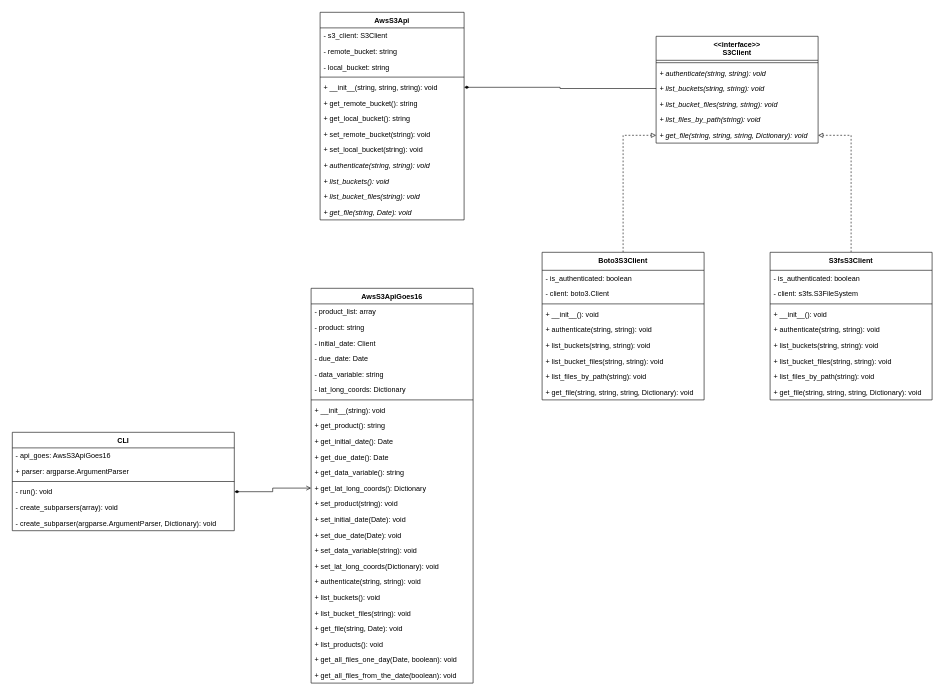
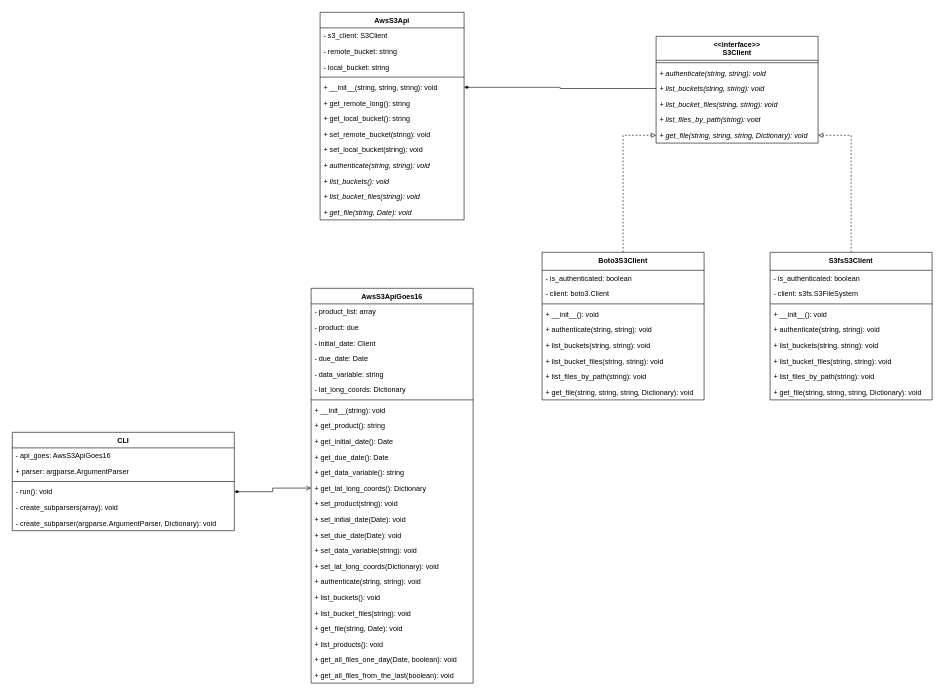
node "+ get_remote_bucket(): string": label "+ get_remote_bucket(): string" -> "+ get_remote_long(): string"
node "- product: string": label "- product: string" -> "- product: due"
node "+ get_all_files_from_the_date(boolean): void": label "+ get_all_files_from_the_date(boolean): void" -> "+ get_all_files_from_the_last(boolean): void"
